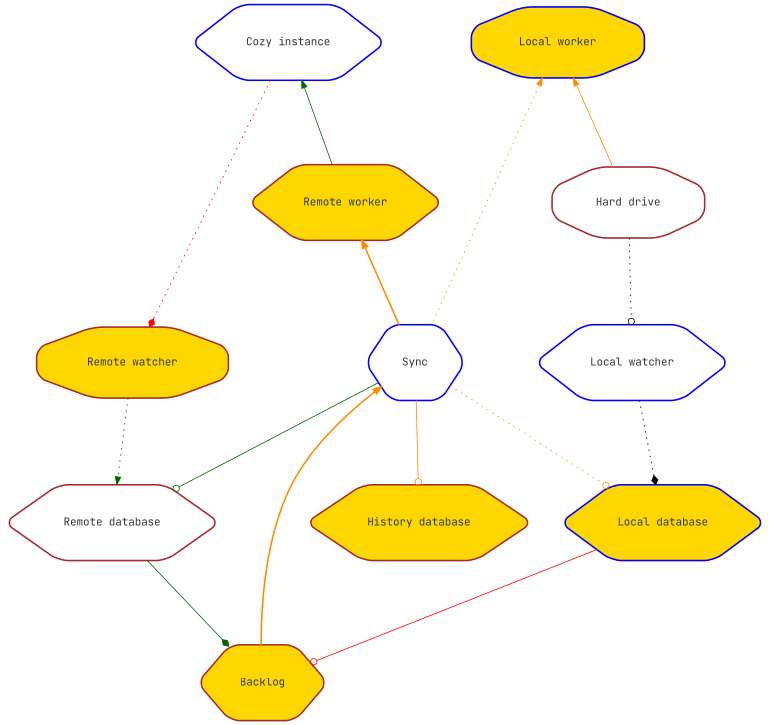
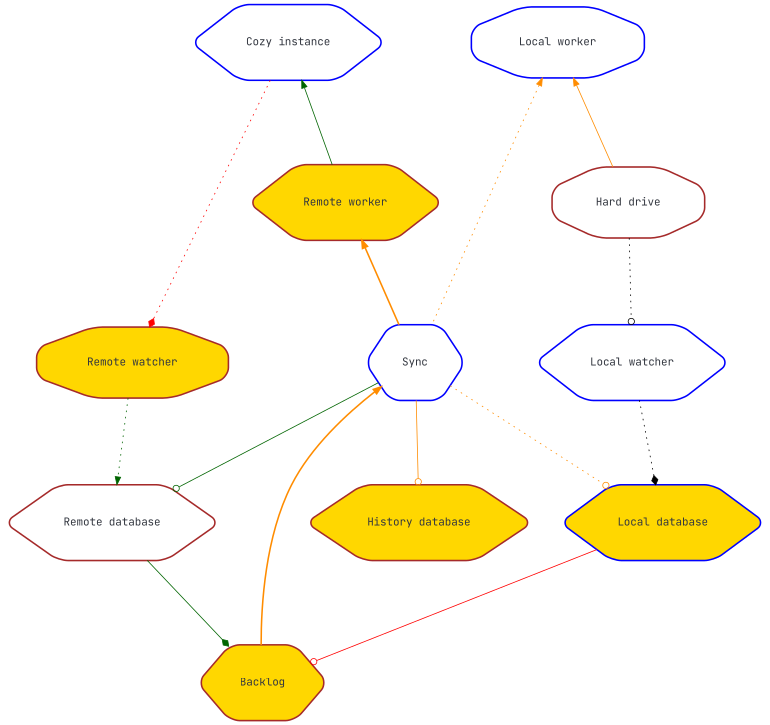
node "Local worker": fillcolor gold -> white
